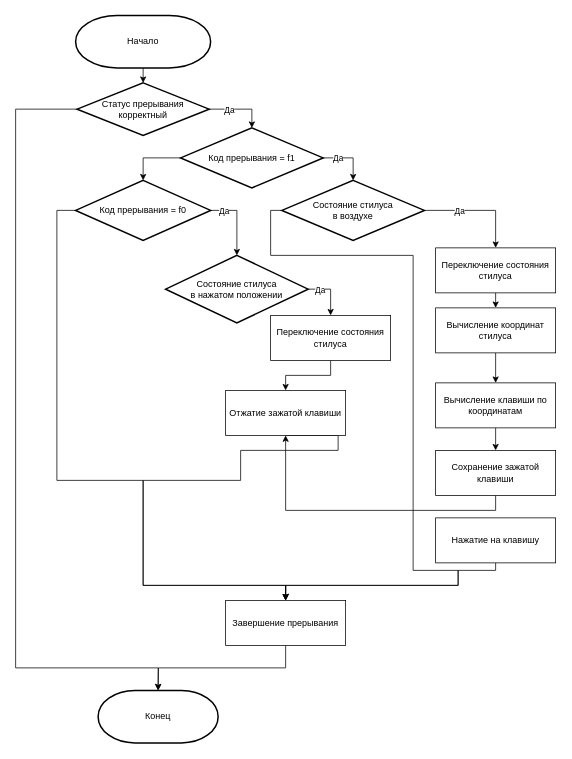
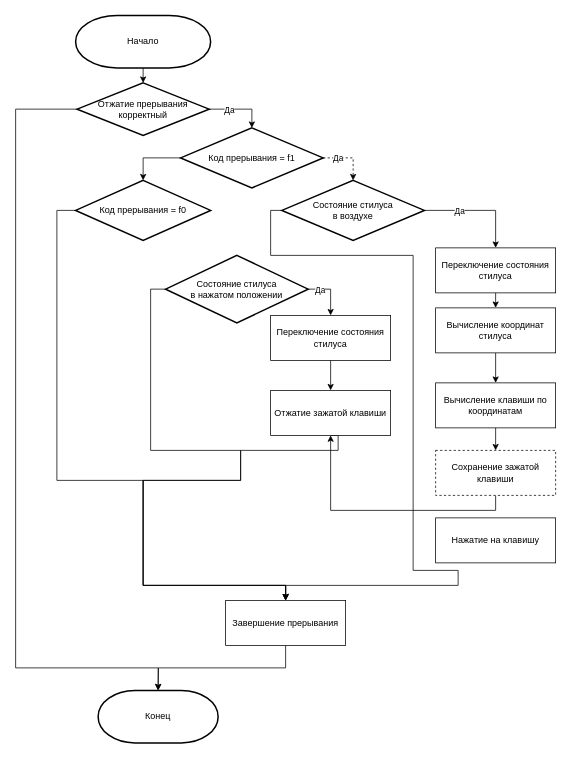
node "Статус прерывания корректный": label "Статус прерывания корректный" -> "Отжатие прерывания корректный"
edge "Код прерывания = f1" -> "Состояние стилуса в воздухе": style solid -> dashed
edge "Код прерывания = f0" -> "Состояние стилуса в нажатом положении": removed, label "Да"
edge "Состояние стилуса в нажатом положении" -> "Завершение прерывания": added
node "Отжатие зажатой клавиши": moved (285, 413) -> (330, 413)
node "Сохранение зажатой клавиши": style solid -> dashed
edge "Нажатие на клавишу" -> "Завершение прерывания": removed
